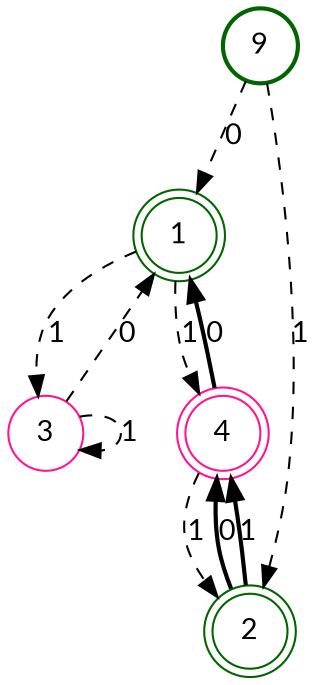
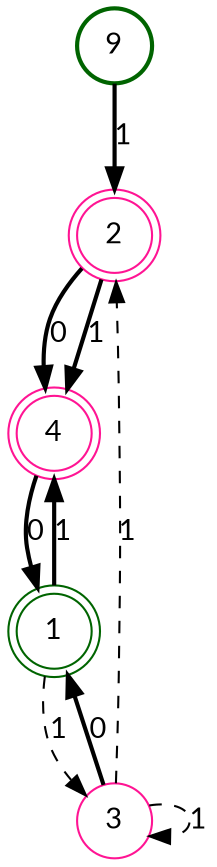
edge "9" -> "1": removed, label "0"
edge "9" -> "2": style dashed -> bold
edge "1" -> "4": style dashed -> bold
edge "3" -> "1": style dashed -> bold
edge "4" -> "2": now "3" -> "2"
node "2": color darkgreen -> deeppink
